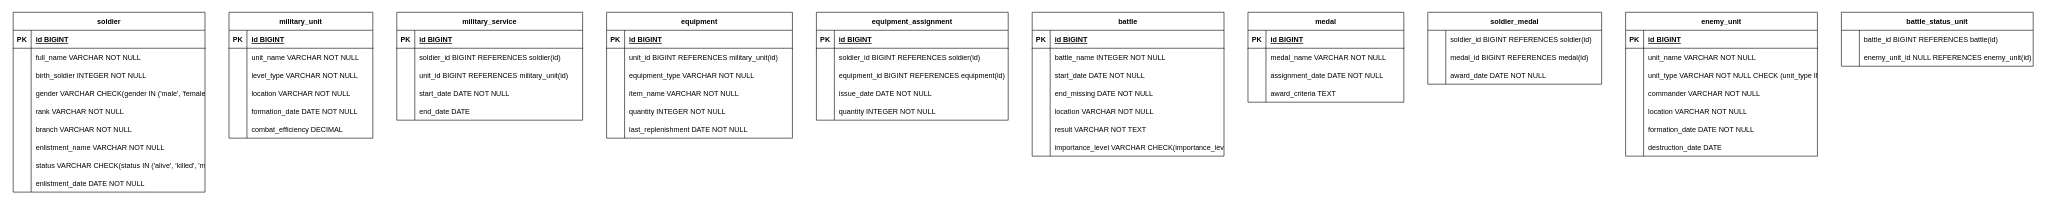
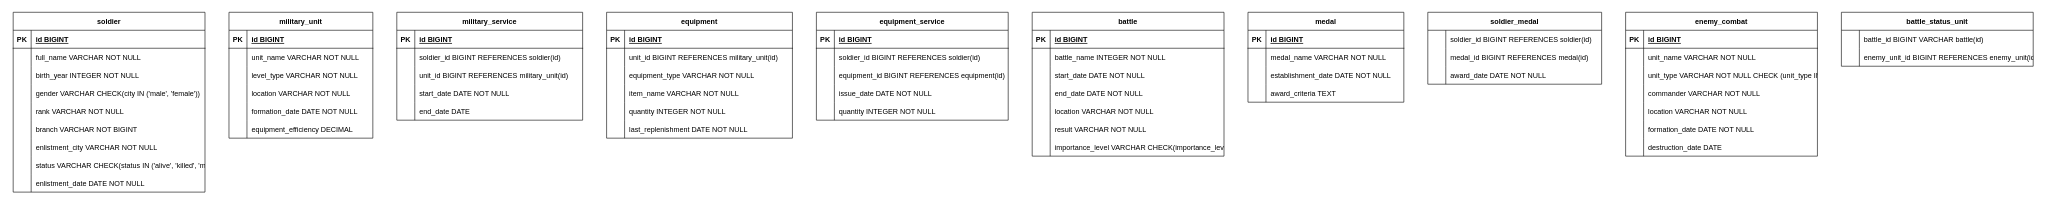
node "equipment_assignment": label "equipment_assignment" -> "equipment_service"
node "enemy_unit": label "enemy_unit" -> "enemy_combat"
node "battle_id BIGINT REFERENCES battle(id)": label "battle_id BIGINT REFERENCES battle(id)" -> "battle_id BIGINT VARCHAR battle(id)"
node "enemy_unit_id NULL REFERENCES enemy_unit(id)": label "enemy_unit_id NULL REFERENCES enemy_unit(id)" -> "enemy_unit_id BIGINT REFERENCES enemy_unit(id)"
node "birth_soldier INTEGER NOT NULL": label "birth_soldier INTEGER NOT NULL" -> "birth_year INTEGER NOT NULL"
node "assignment_date DATE NOT NULL": label "assignment_date DATE NOT NULL" -> "establishment_date DATE NOT NULL"
node "gender VARCHAR CHECK(gender IN ('male', 'female'))": label "gender VARCHAR CHECK(gender IN ('male', 'female'))" -> "gender VARCHAR CHECK(city IN ('male', 'female'))"
node "end_missing DATE NOT NULL": label "end_missing DATE NOT NULL" -> "end_date DATE NOT NULL"
node "branch VARCHAR NOT NULL": label "branch VARCHAR NOT NULL" -> "branch VARCHAR NOT BIGINT"
node "combat_efficiency DECIMAL": label "combat_efficiency DECIMAL" -> "equipment_efficiency DECIMAL"
node "result VARCHAR NOT TEXT": label "result VARCHAR NOT TEXT" -> "result VARCHAR NOT NULL"
node "enlistment_name VARCHAR NOT NULL": label "enlistment_name VARCHAR NOT NULL" -> "enlistment_city VARCHAR NOT NULL"
